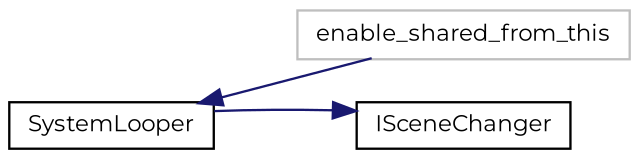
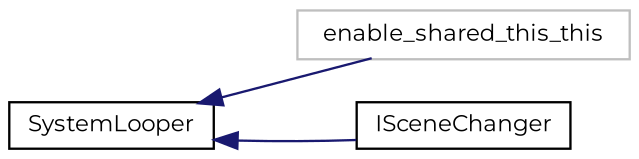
node "enable_shared_from_this": label "enable_shared_from_this" -> "enable_shared_this_this"
edge "SystemLooper" -> "ISceneChanger": reversed
